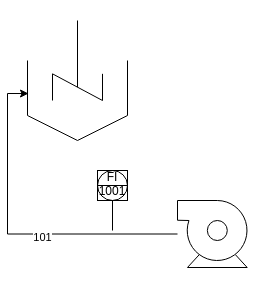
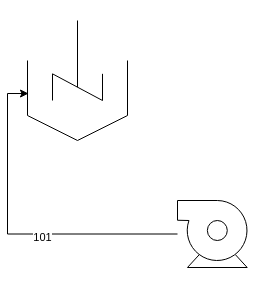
node "FI 1001": removed
